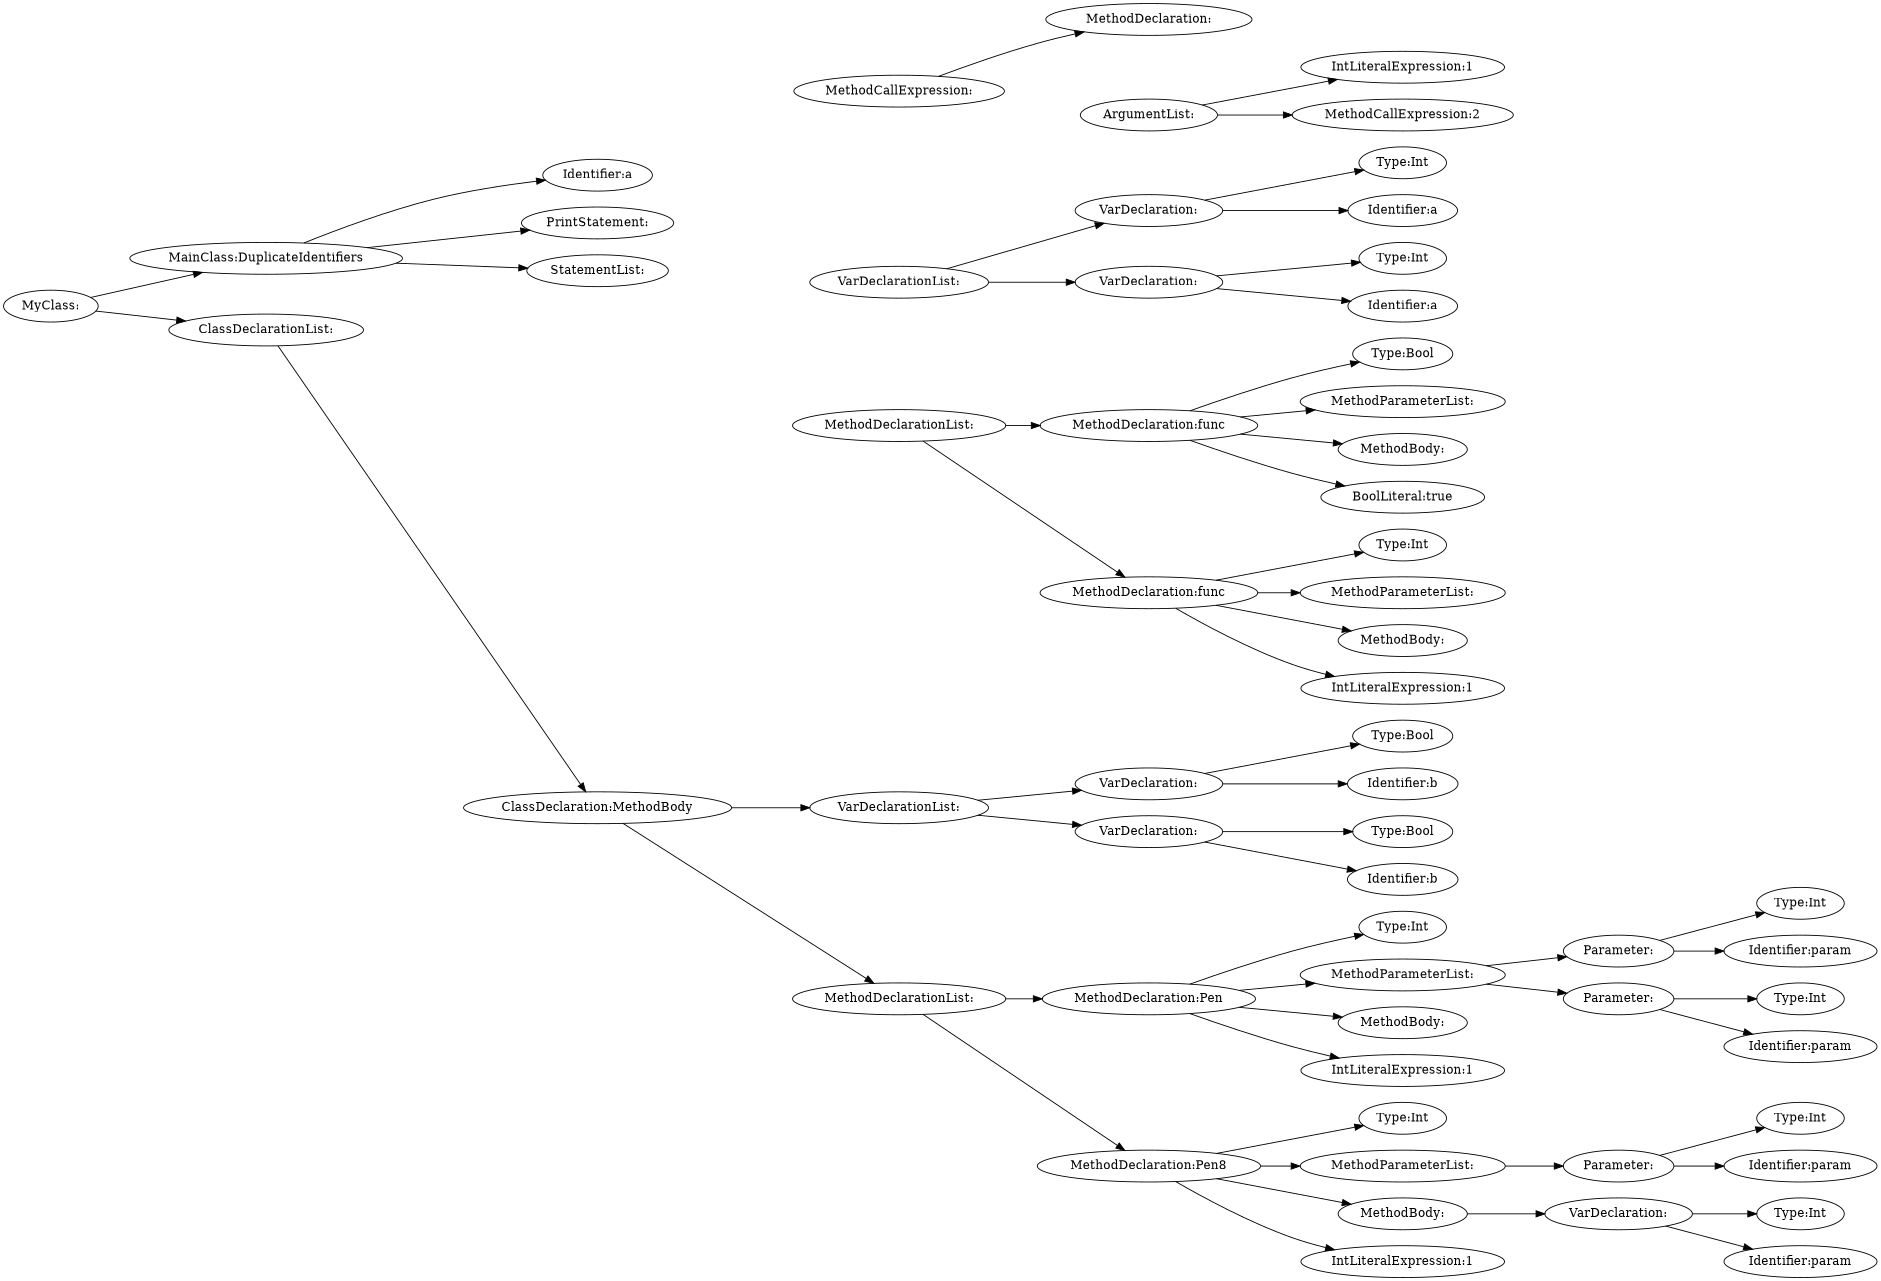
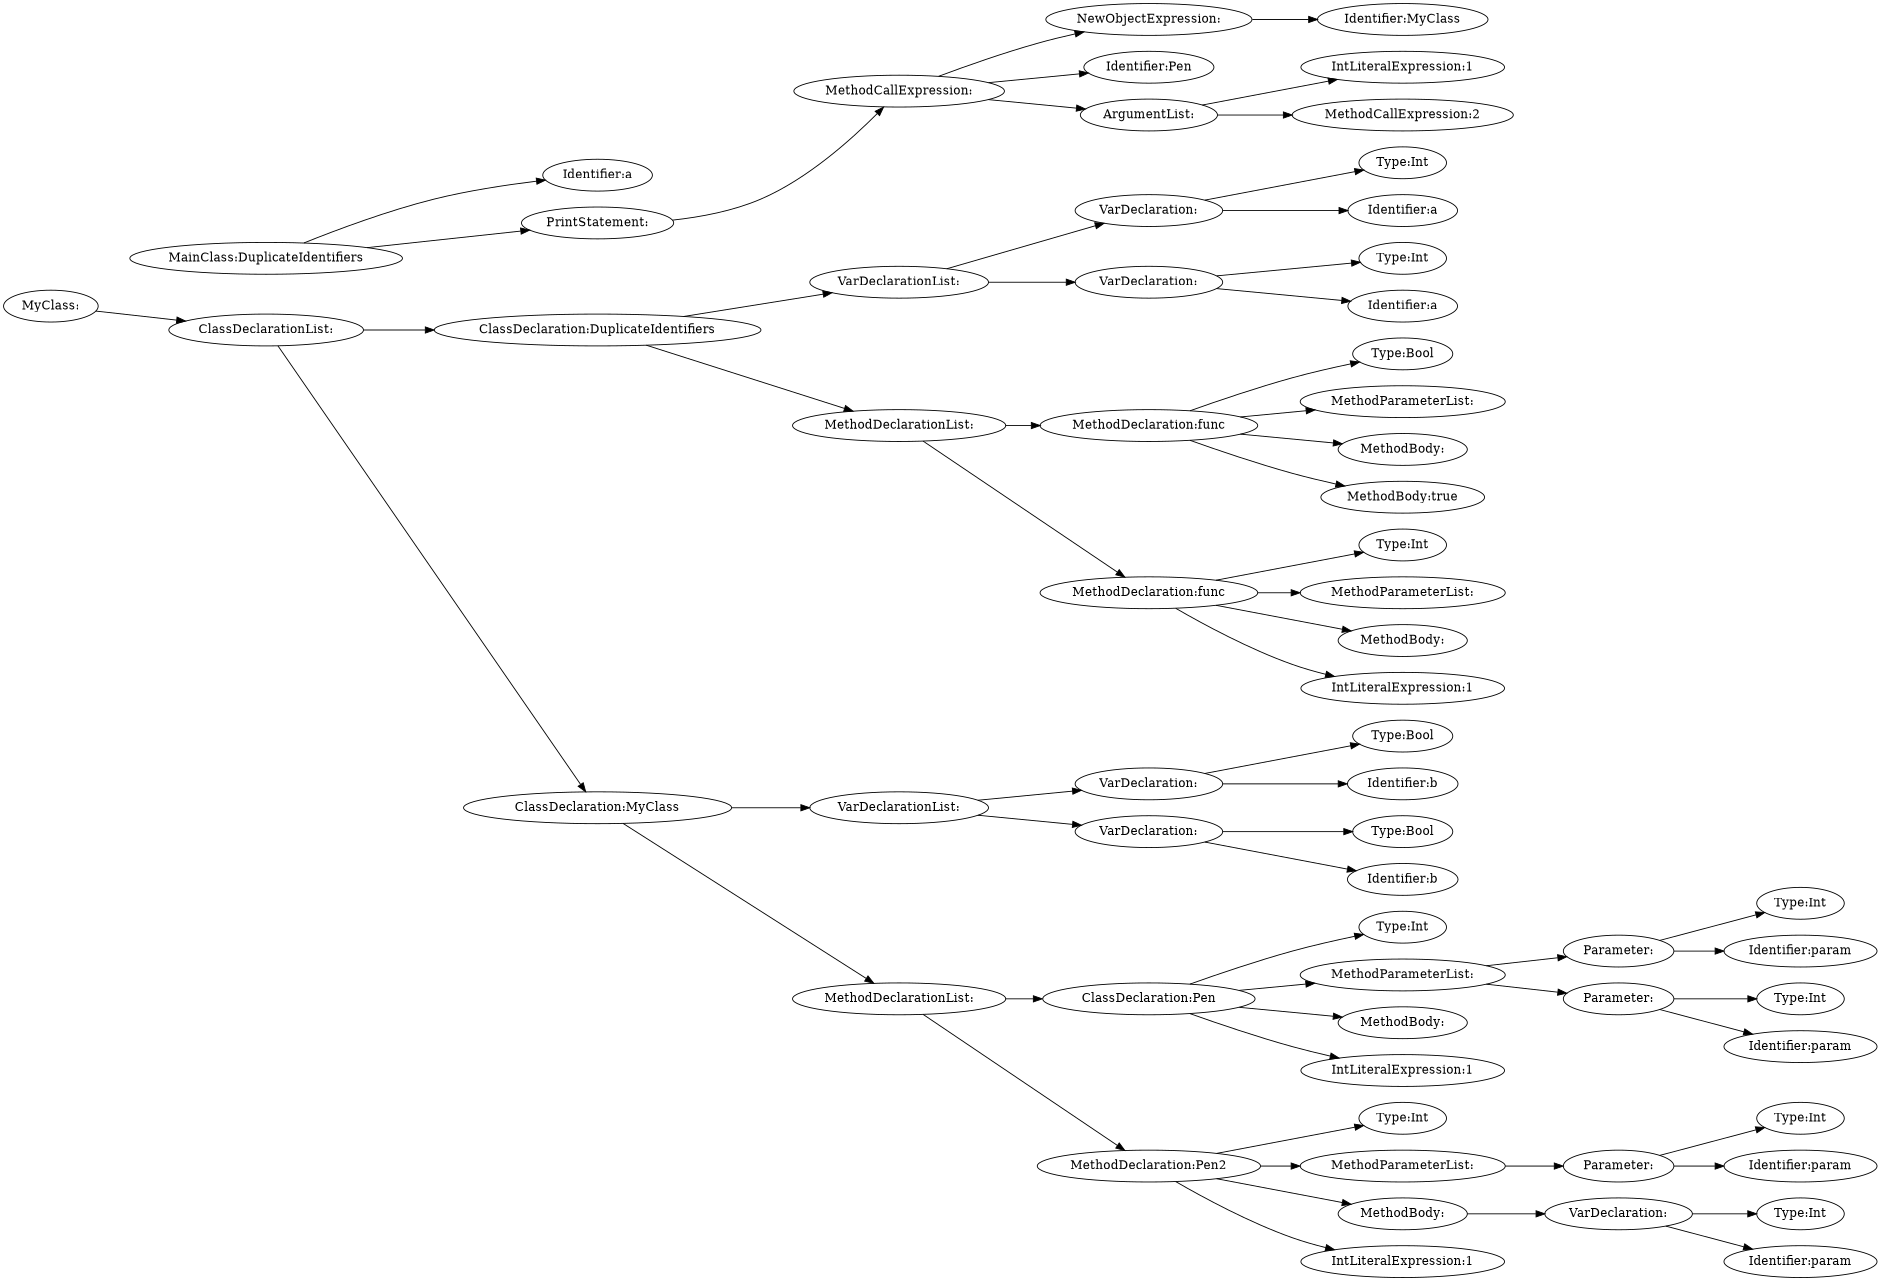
node "MethodDeclaration:": label "MethodDeclaration:" -> "NewObjectExpression:"
node "Identifier:MyClass": added
node "Identifier:Pen": added
edge "MethodCallExpression:" -> "ArgumentList:": added
edge "PrintStatement:" -> "MethodCallExpression:": added
node "StatementList:": removed
edge "MyClass:" -> "MainClass:DuplicateIdentifiers": removed
node "ClassDeclaration:DuplicateIdentifiers": added
node "BoolLiteral:true": label "BoolLiteral:true" -> "MethodBody:true"
node "ClassDeclaration:MethodBody": label "ClassDeclaration:MethodBody" -> "ClassDeclaration:MyClass"
node "MethodDeclaration:Pen": label "MethodDeclaration:Pen" -> "ClassDeclaration:Pen"
node "MethodDeclaration:Pen8": label "MethodDeclaration:Pen8" -> "MethodDeclaration:Pen2"
